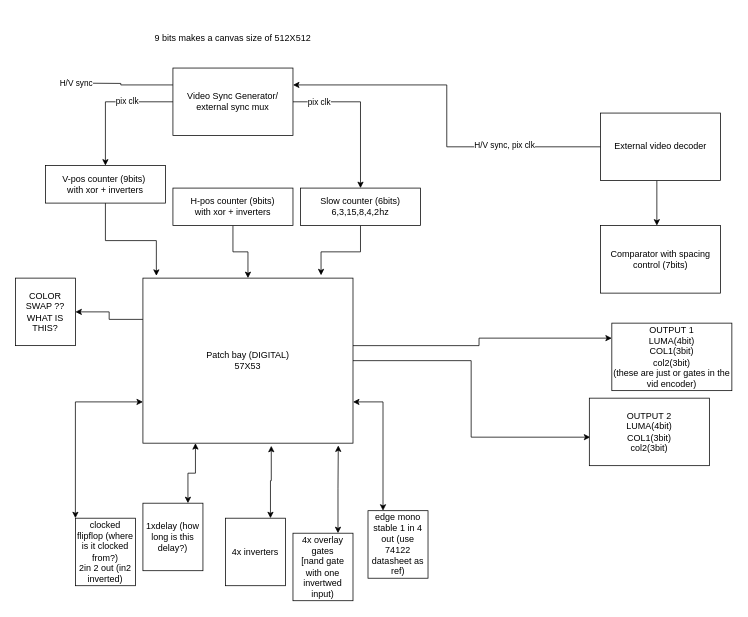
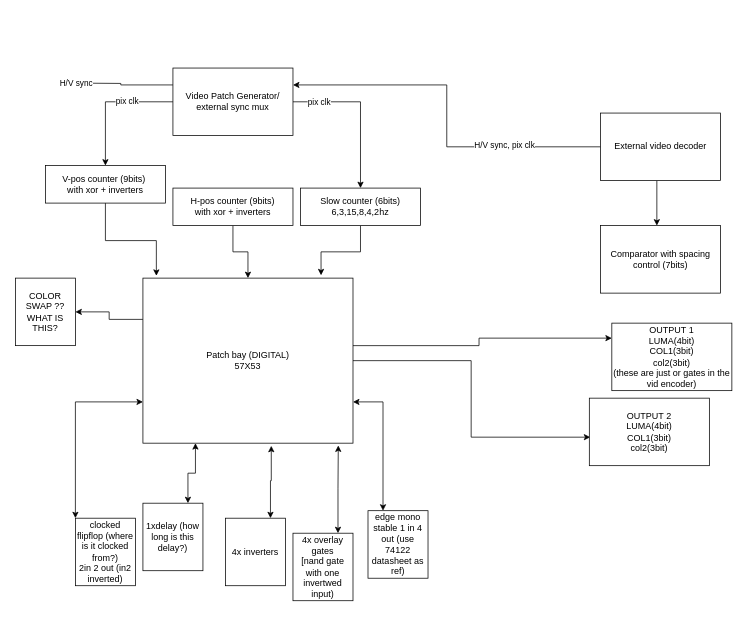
node "9 bits makes a canvas size of 512X512": removed
node "Video Sync Generator/ external sync mux": label "Video Sync Generator/ external sync mux" -> "Video Patch Generator/ external sync mux"
